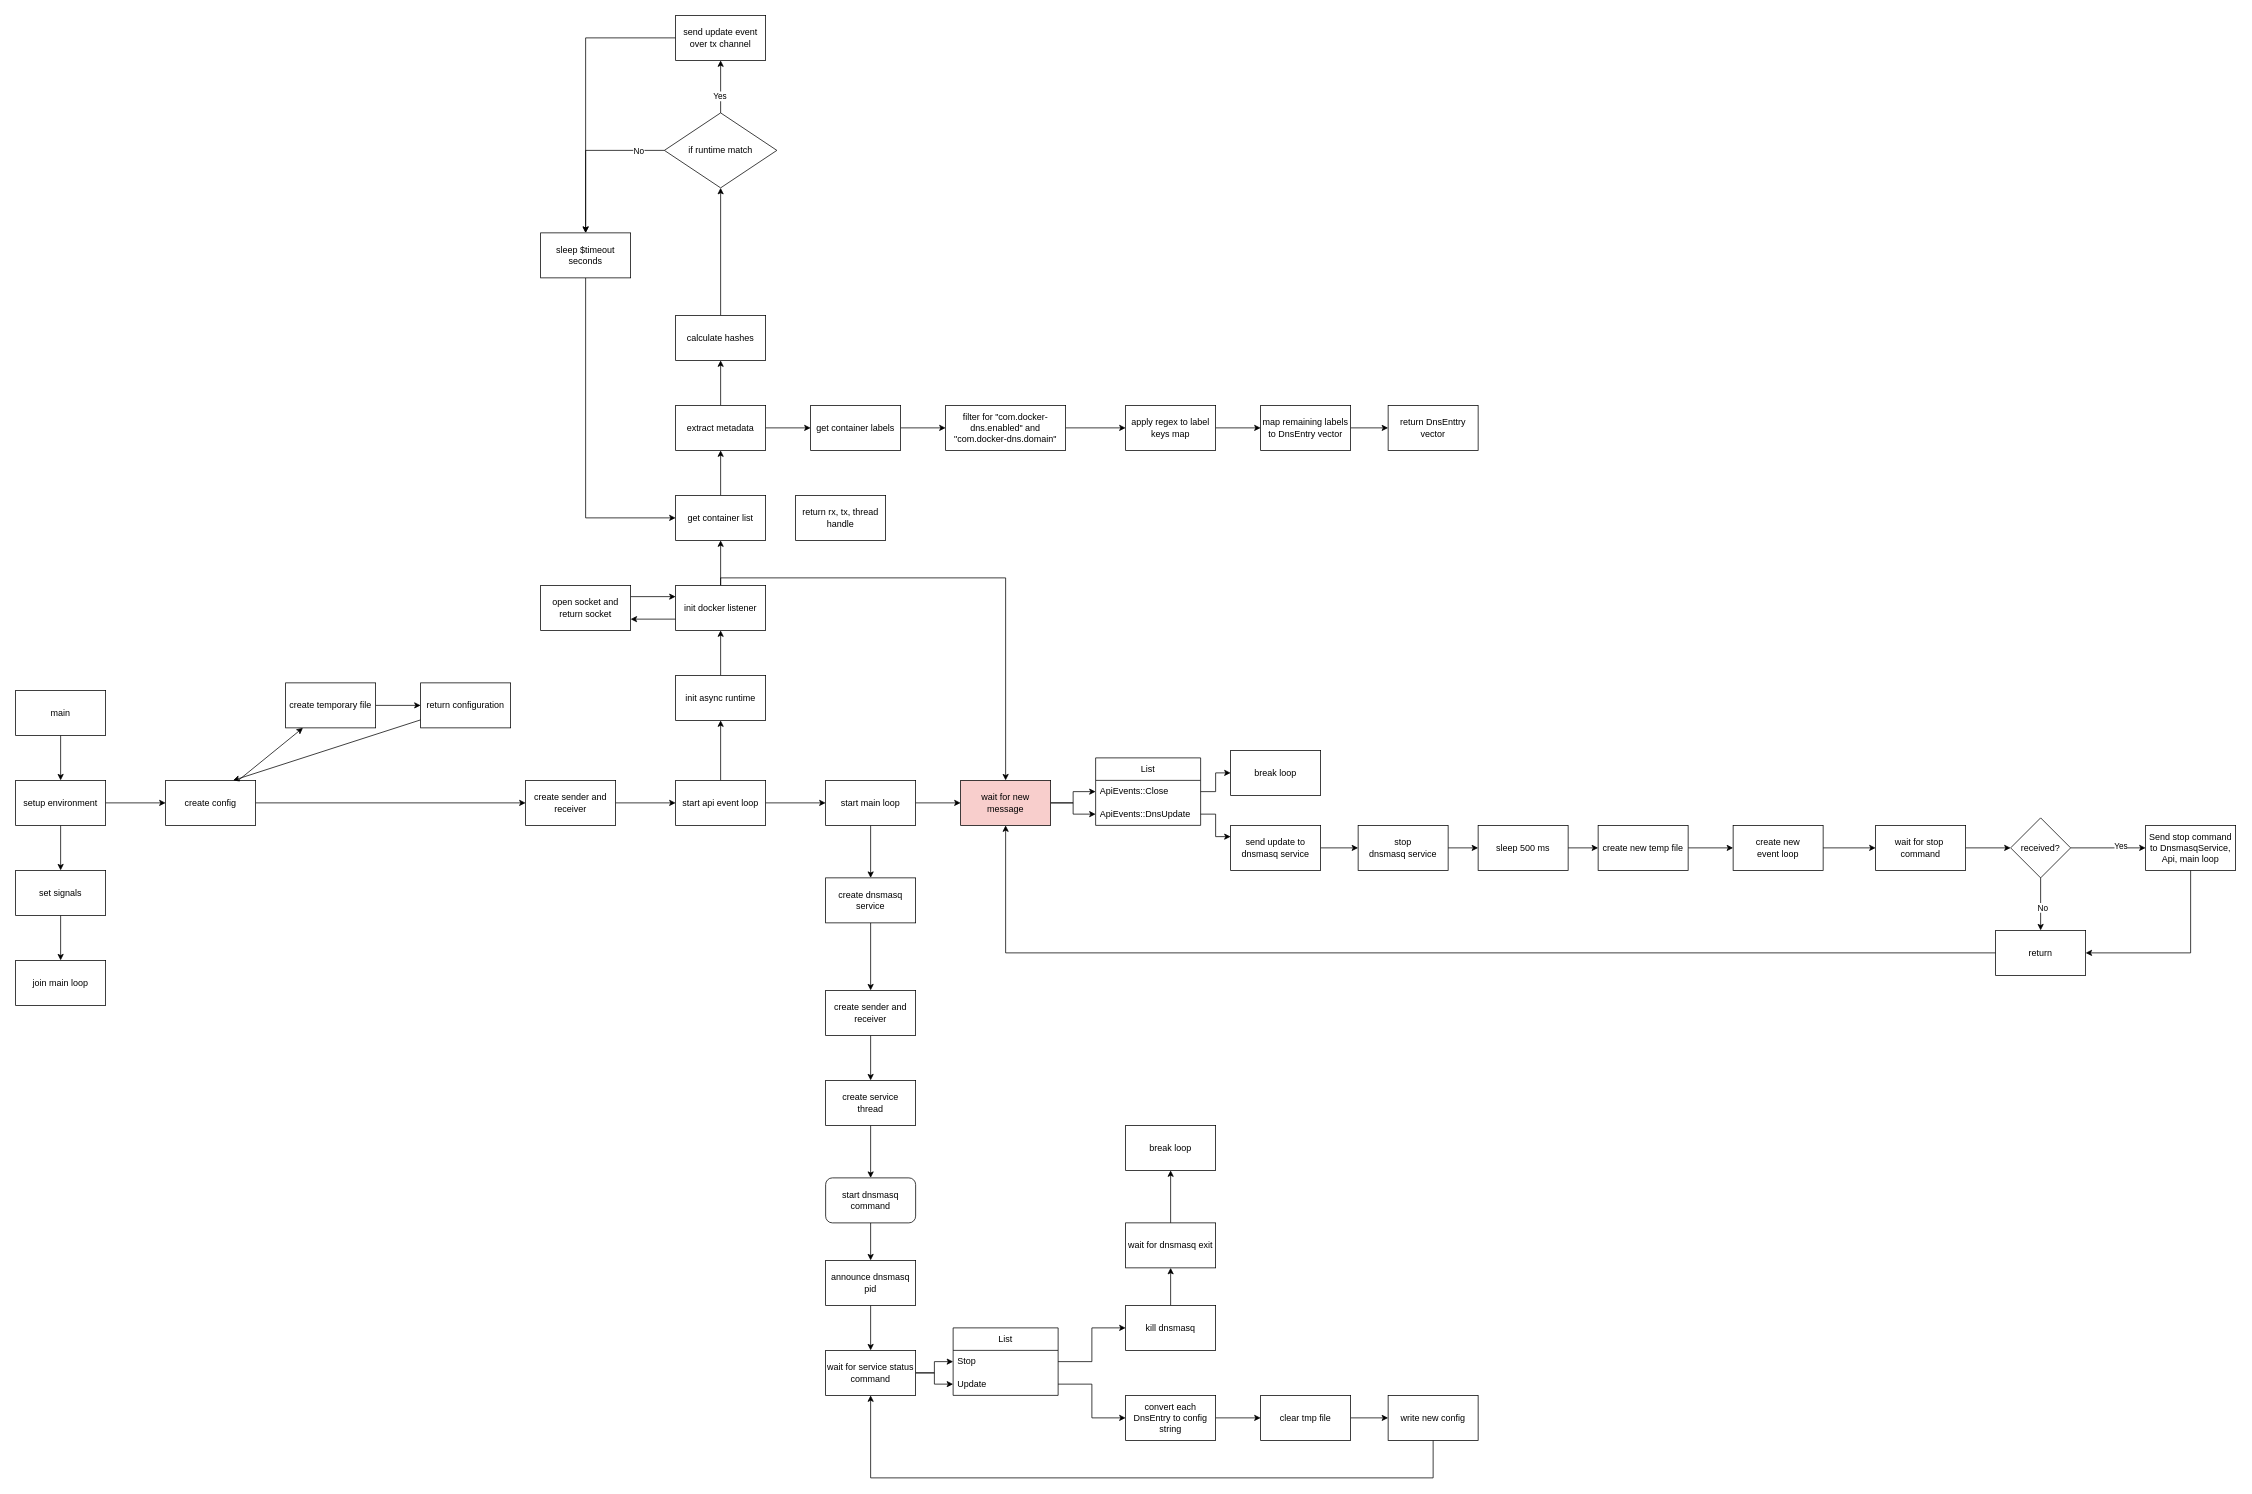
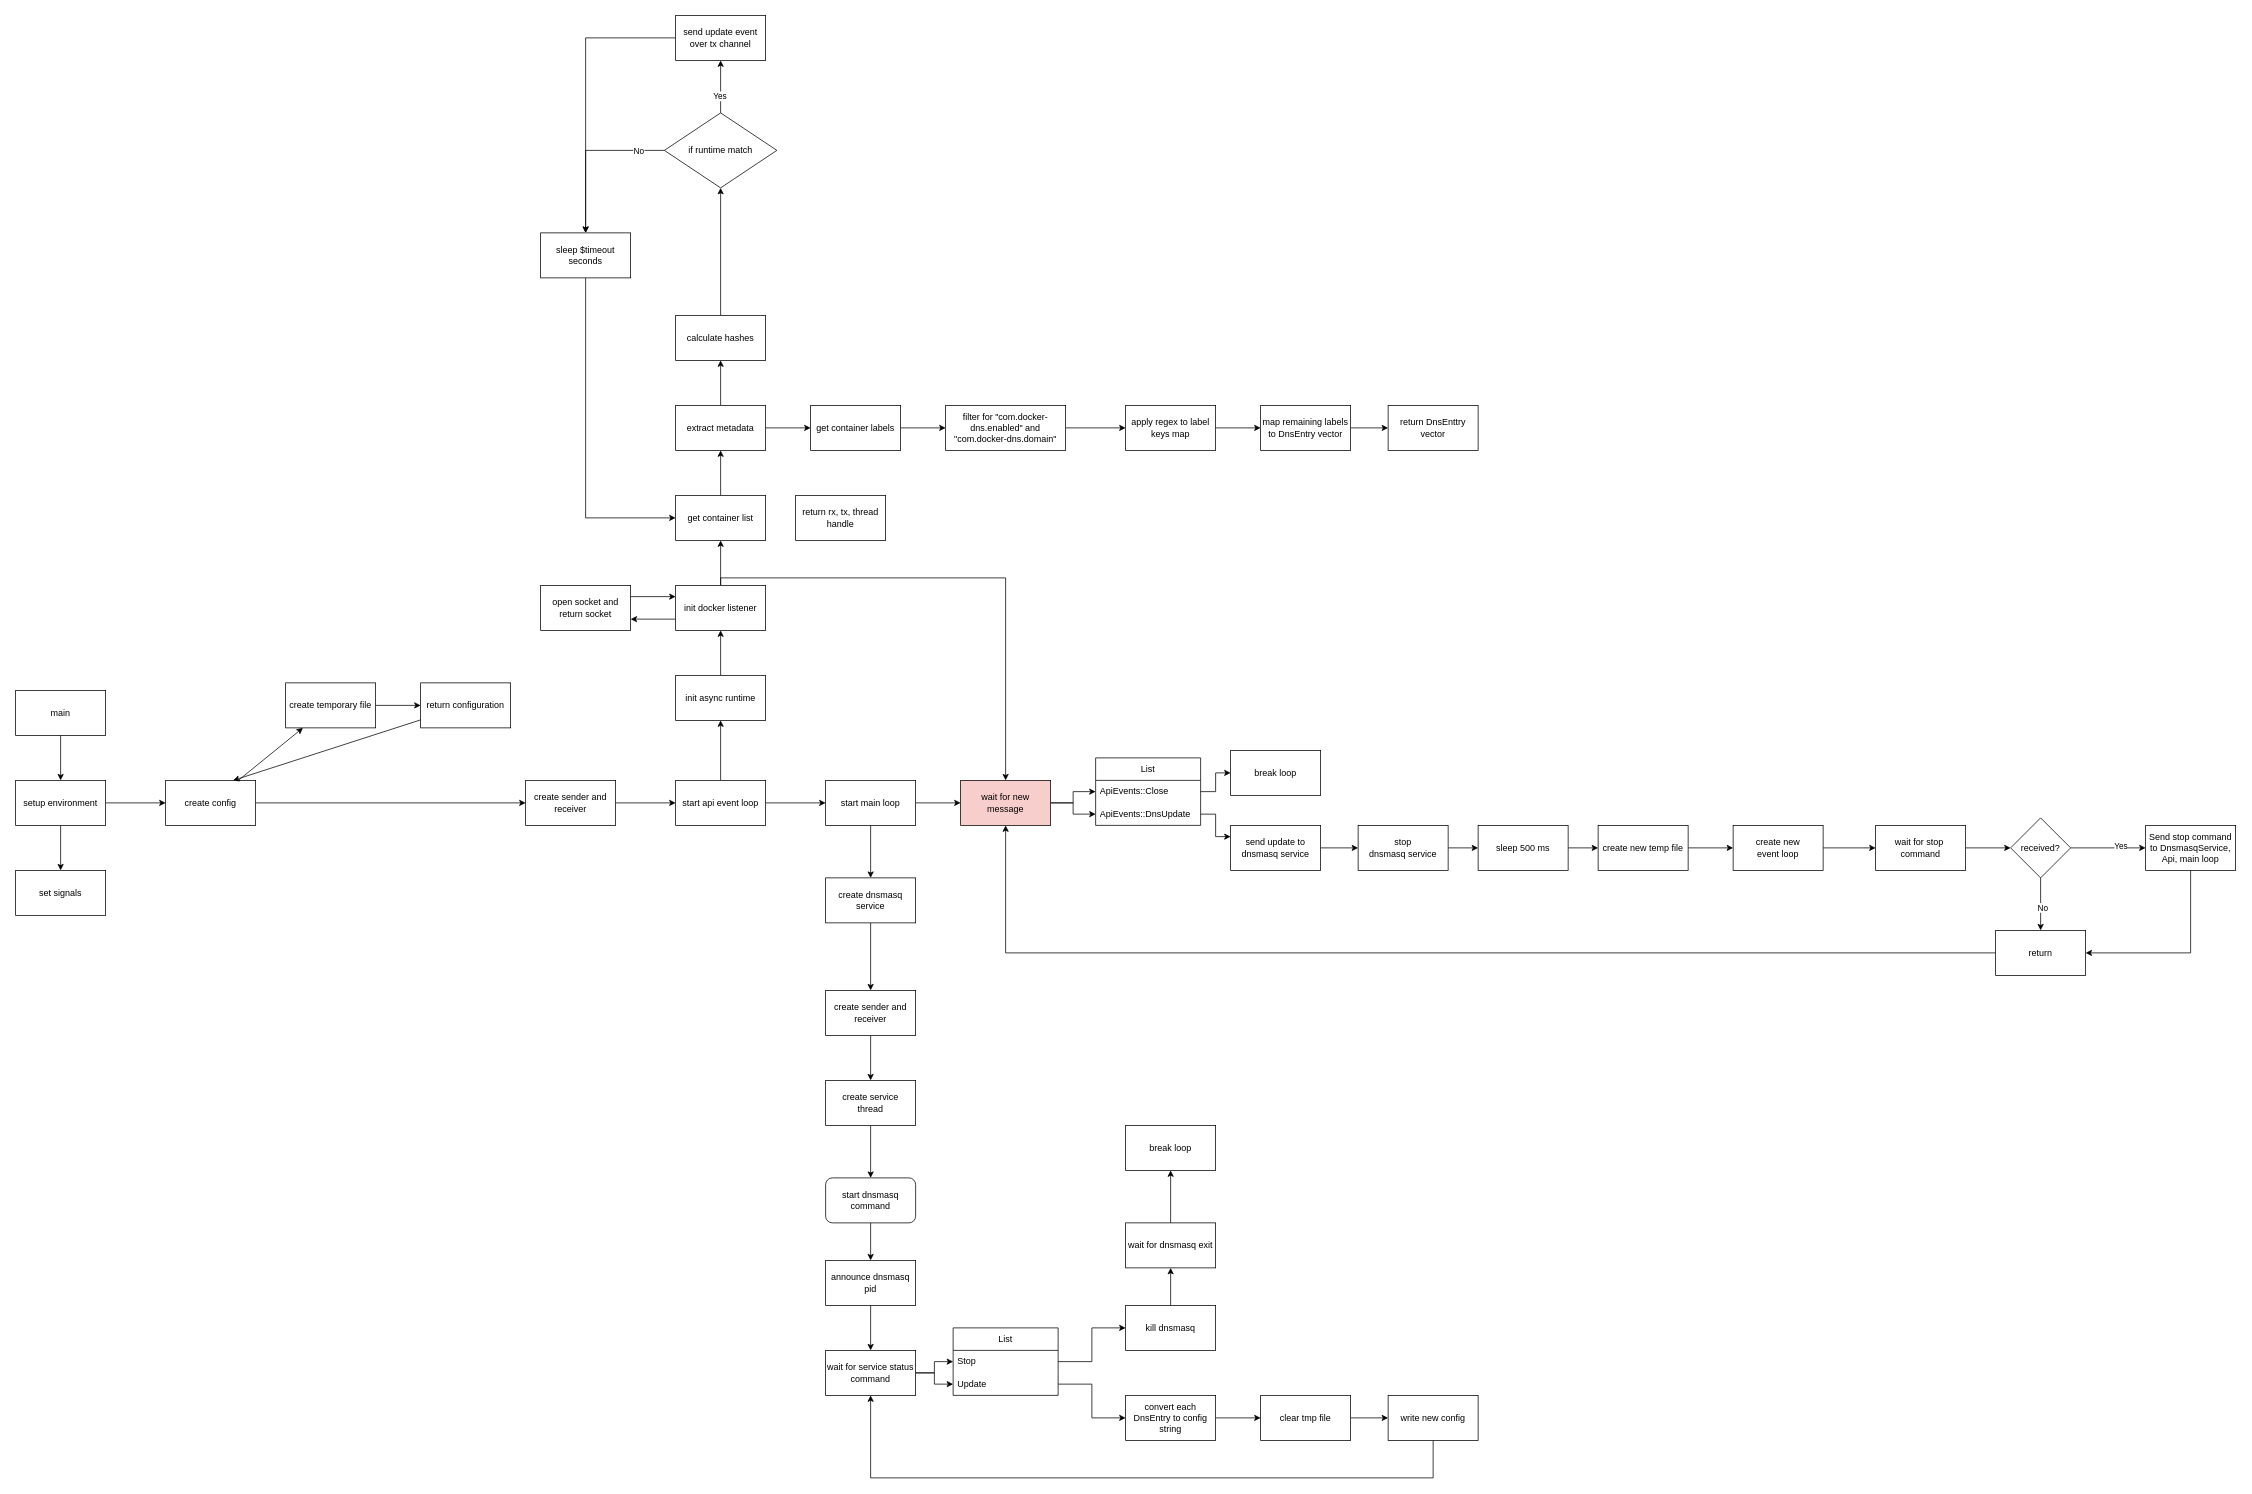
edge "set signals" -> "join main loop": removed
node "join main loop": removed
